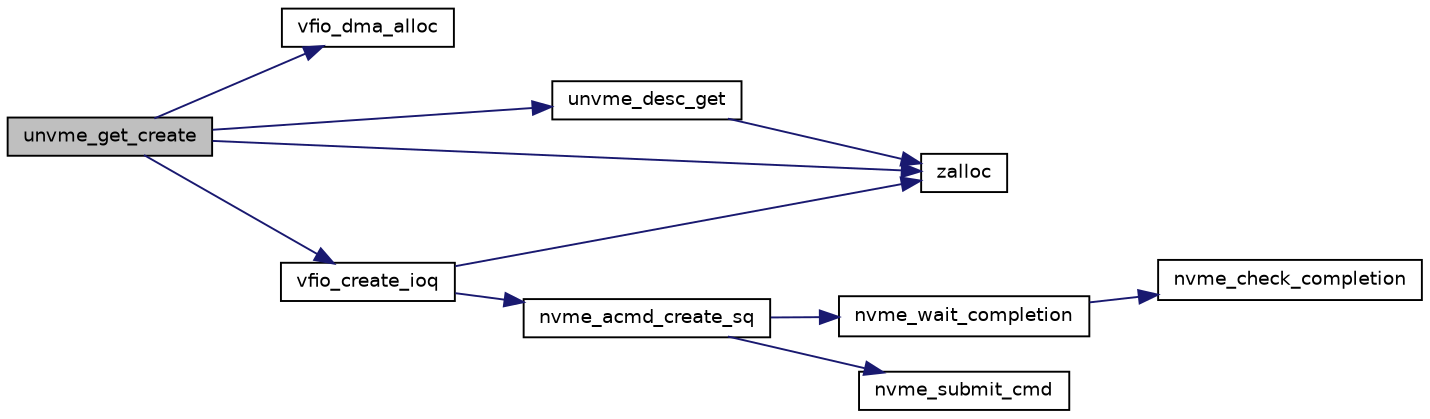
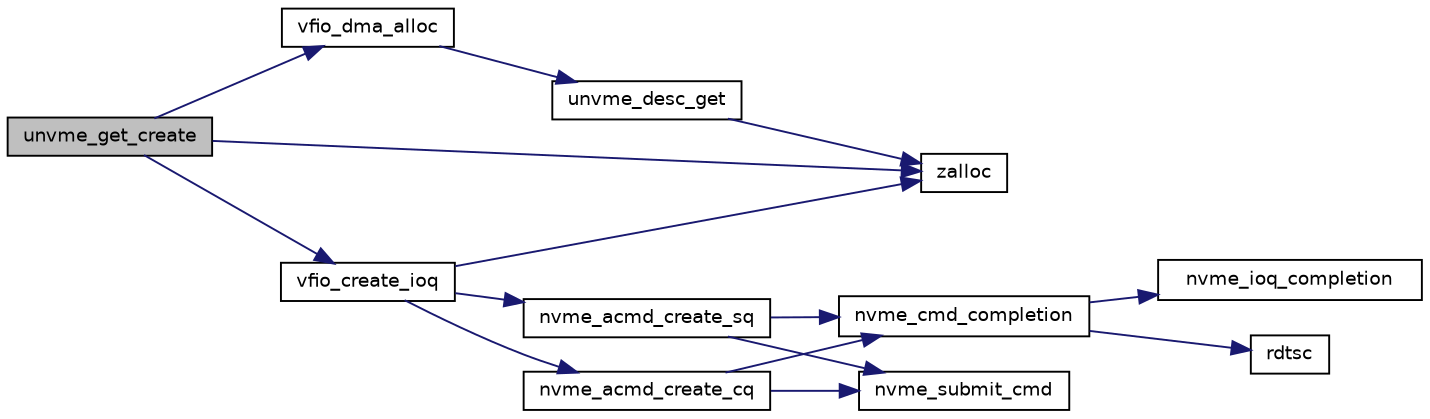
edge "unvme_get_create" -> "unvme_desc_get": now "vfio_dma_alloc" -> "unvme_desc_get"
node "nvme_check_completion": label "nvme_check_completion" -> "nvme_ioq_completion"
node "nvme_wait_completion": label "nvme_wait_completion" -> "nvme_cmd_completion"
node "rdtsc": added
node "nvme_acmd_create_cq": added
